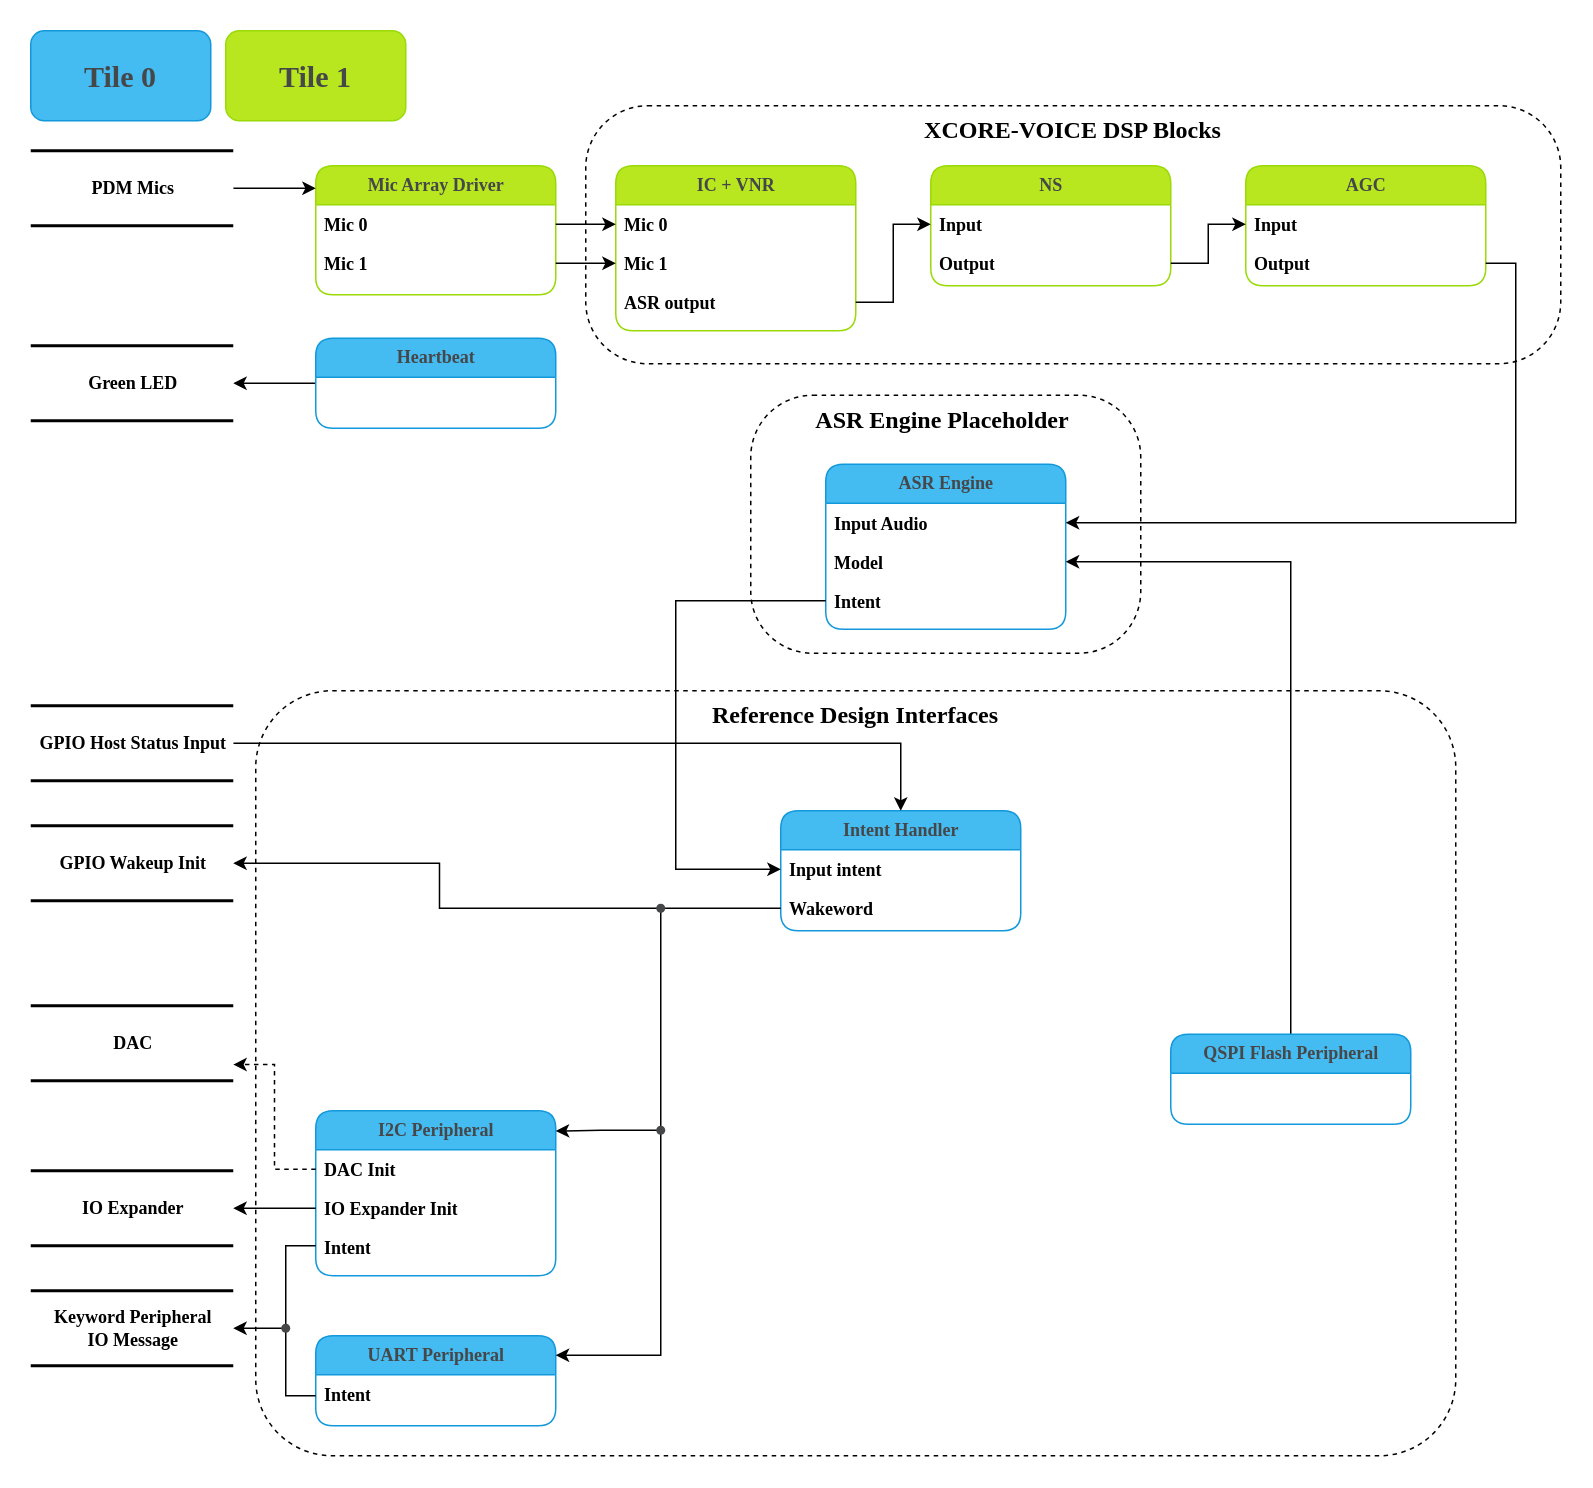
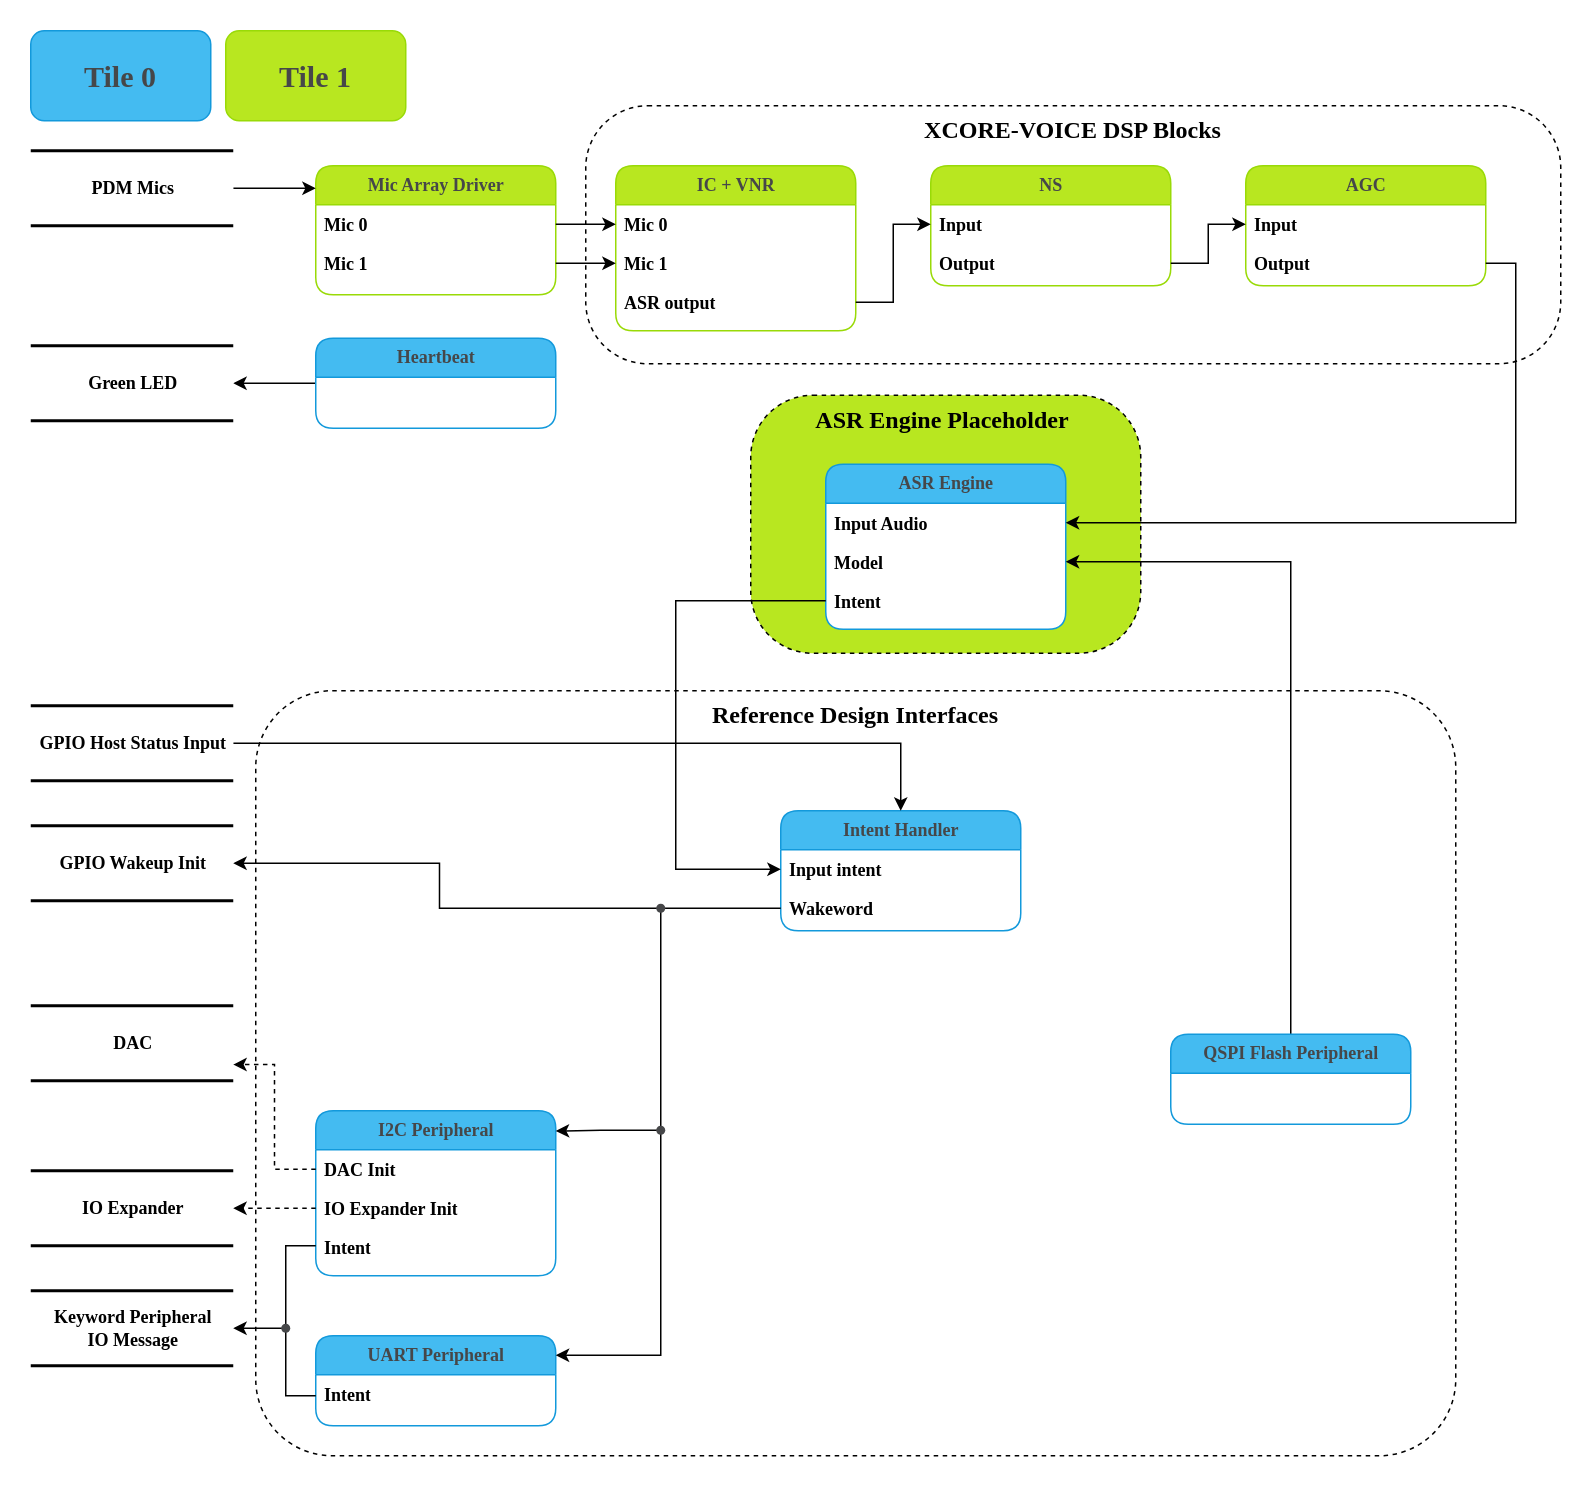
node "ASR Engine Placeholder": fillcolor #ffffff -> #b8e720
edge "IO Expander Init" -> "IO Expander": style solid -> dashed
